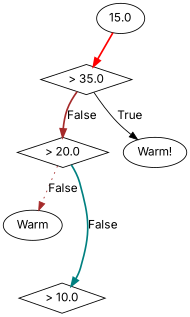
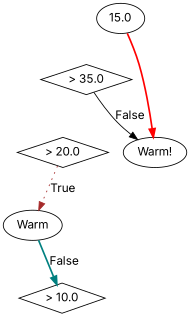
edge "15.0" -> "> 35.0": now "15.0" -> "Warm!"
edge "> 35.0" -> "> 20.0": removed, label "False"
edge "> 35.0" -> "Warm!": label "True" -> "False"
edge "> 20.0" -> "Warm": label "False" -> "True"
edge "> 20.0" -> "> 10.0": now "Warm" -> "> 10.0"
